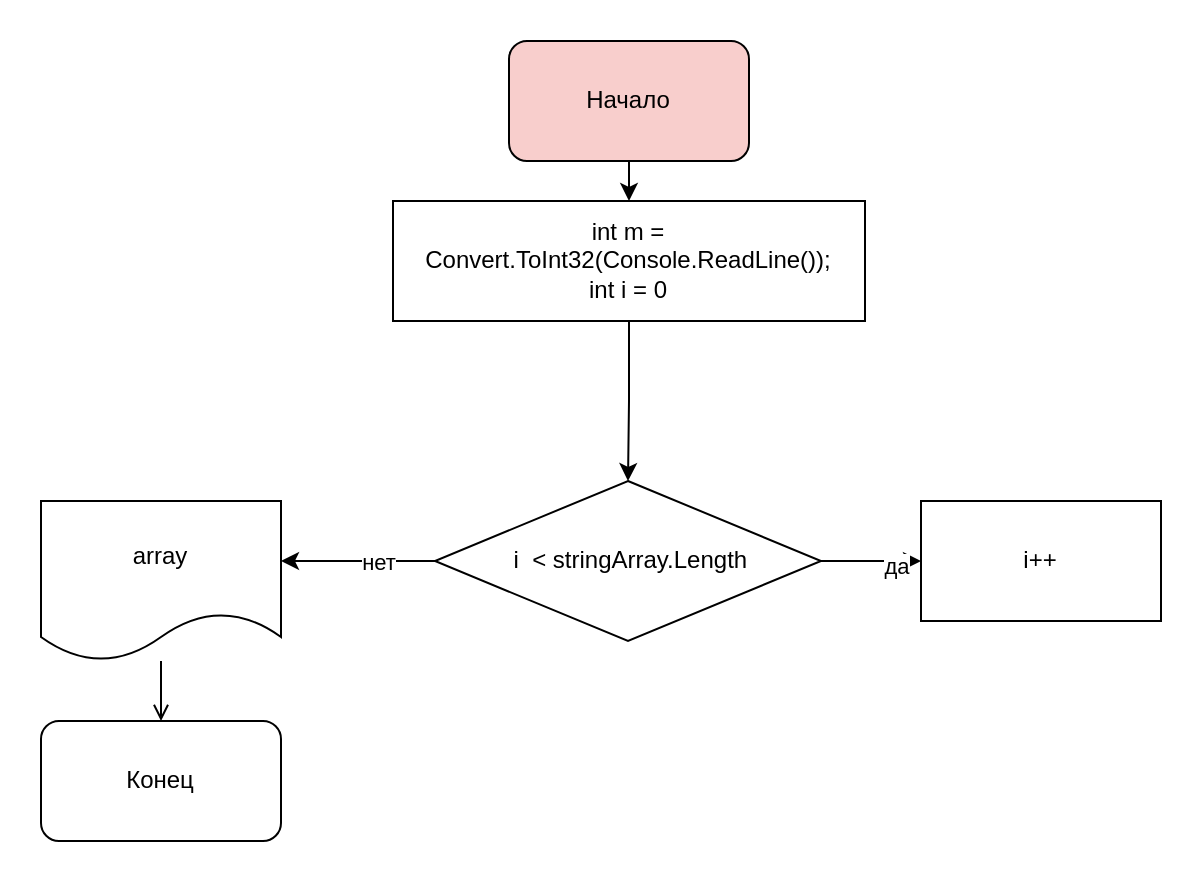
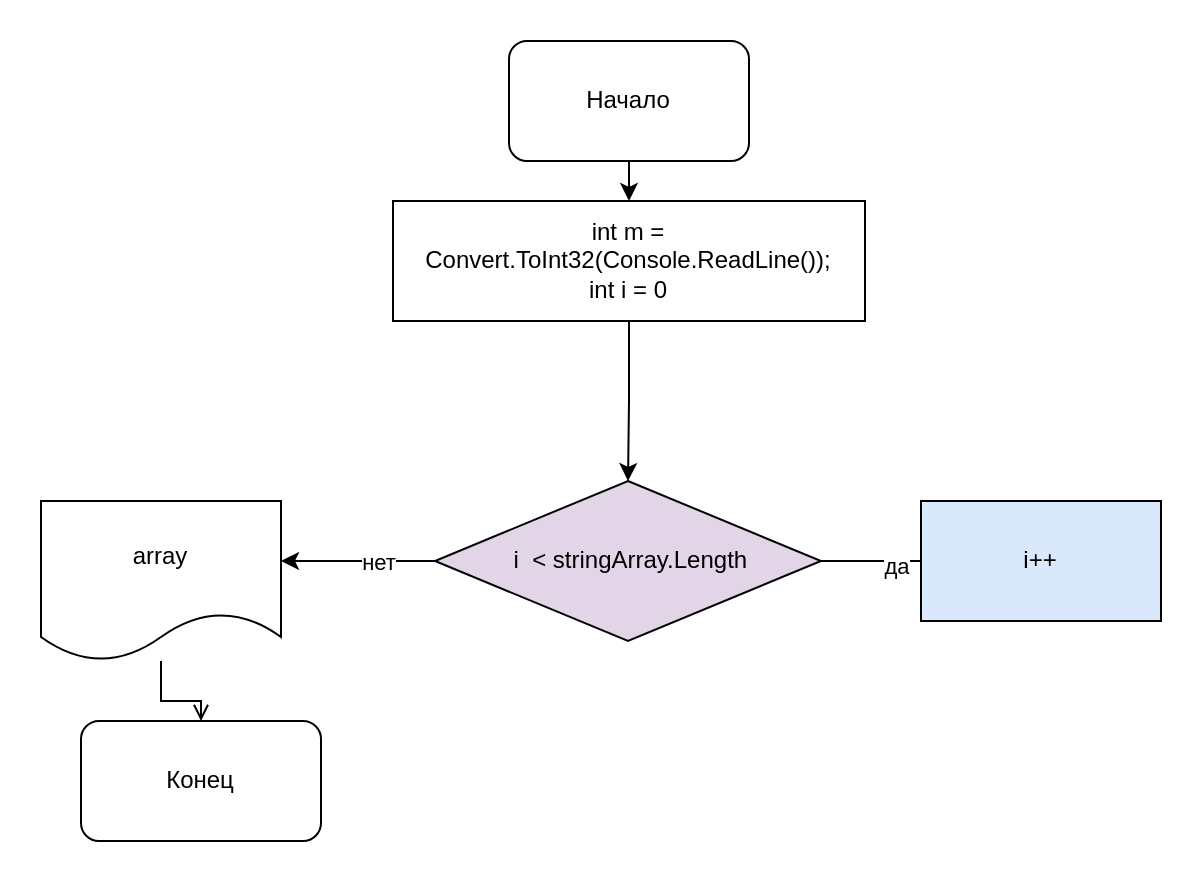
node "Начало": fillcolor #f8cecc -> #ffffff
node "i < stringArray.Length": fillcolor #ffffff -> #e1d5e7
edge "i < stringArray.Length" -> "i++": arrowhead classic -> none
node "i++": fillcolor #ffffff -> #dae8fc
node "Конец": moved (161, 781) -> (201, 781)
